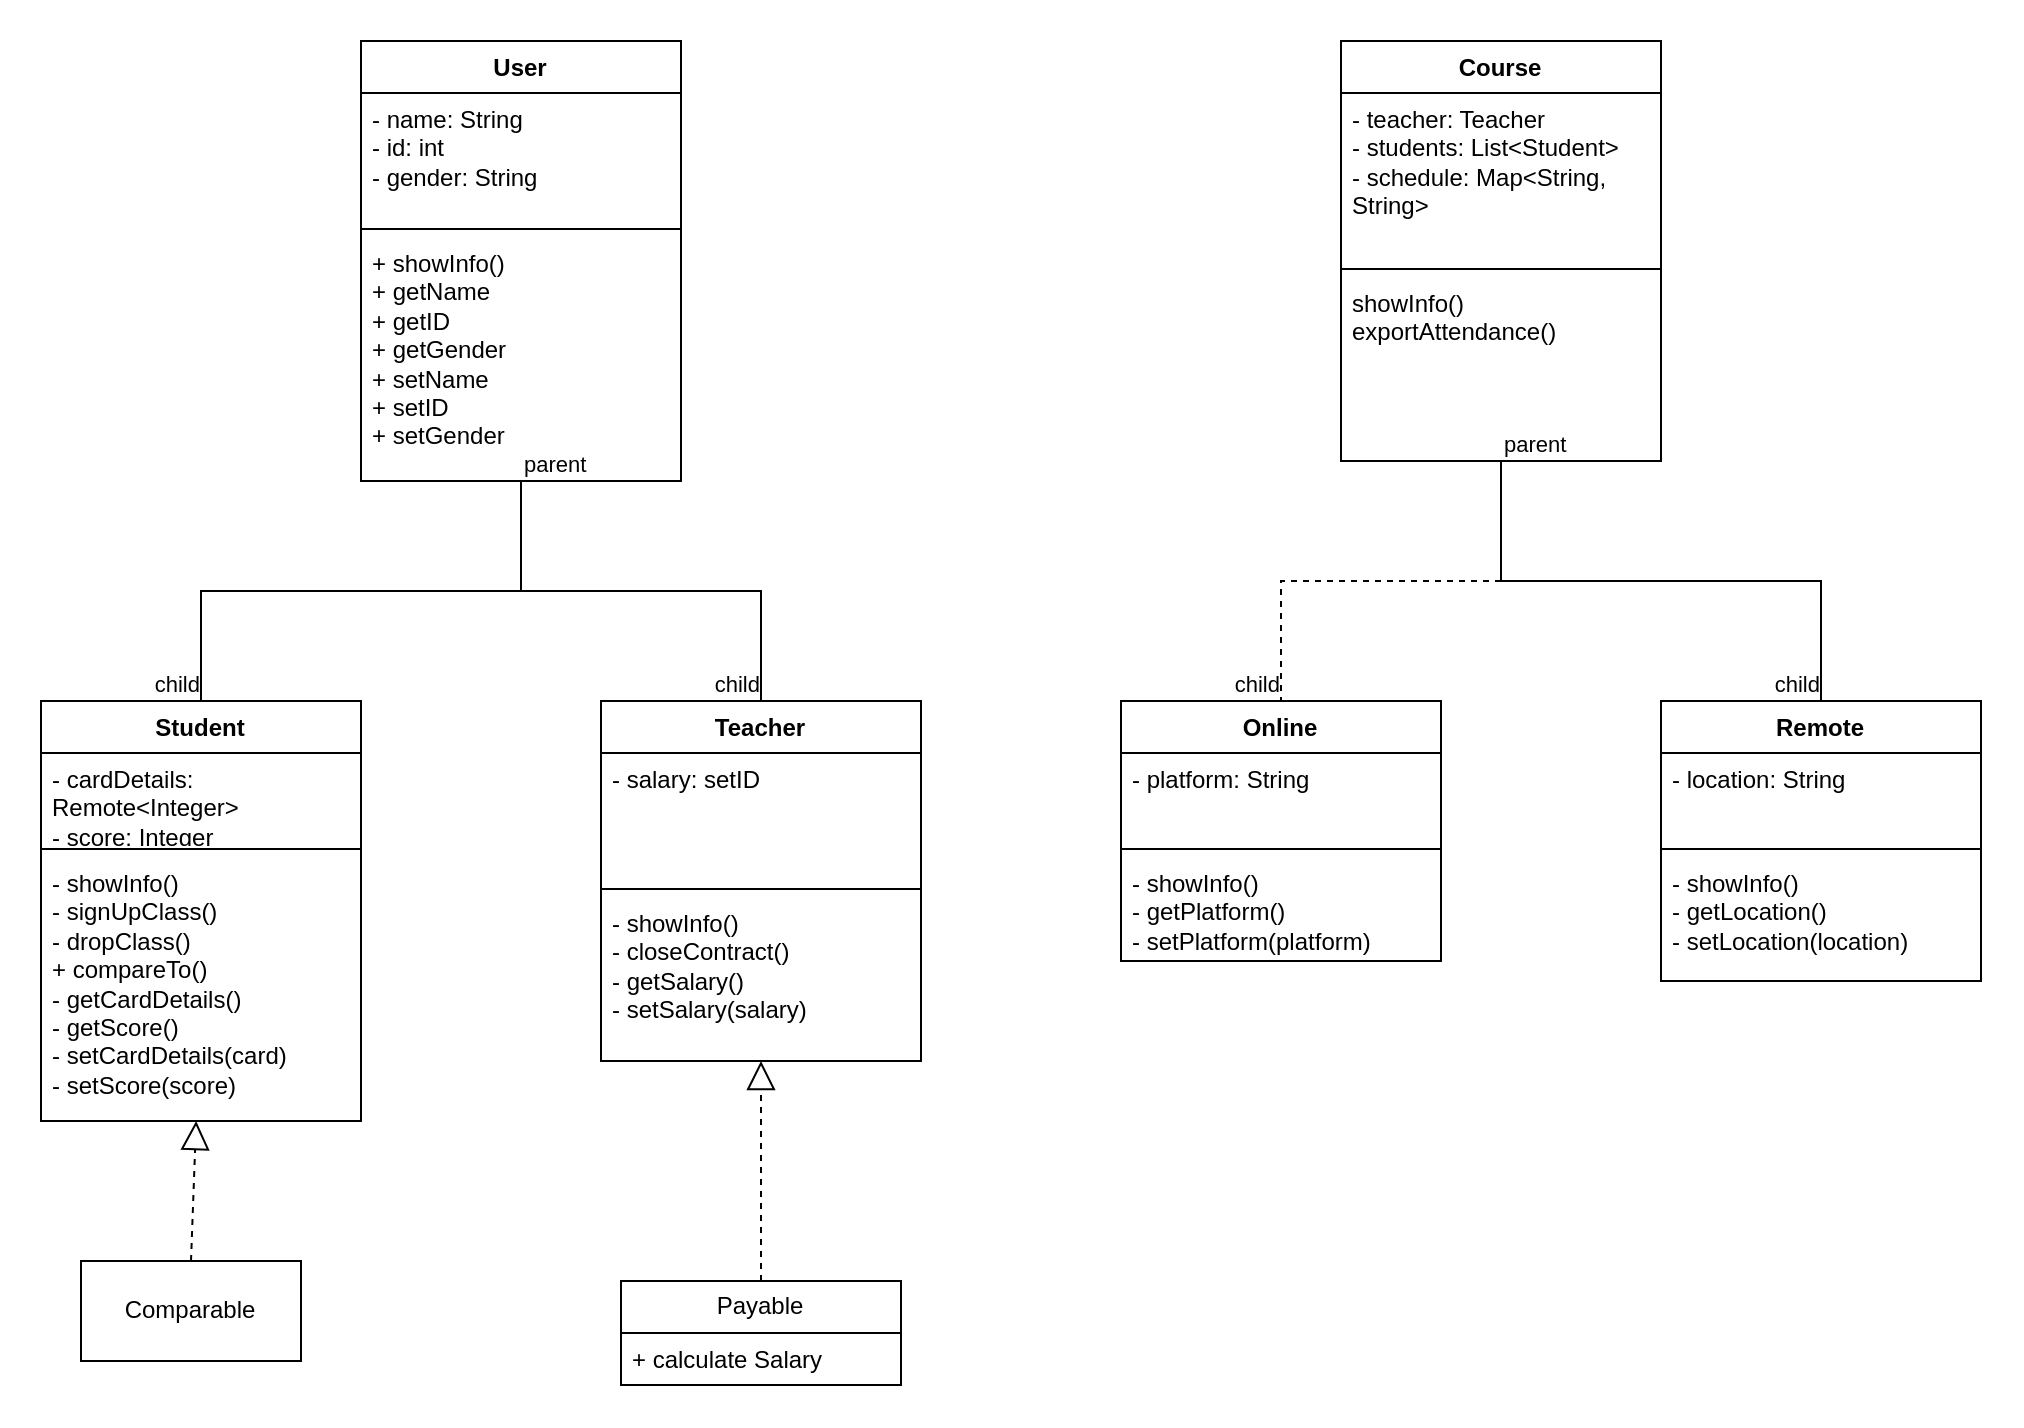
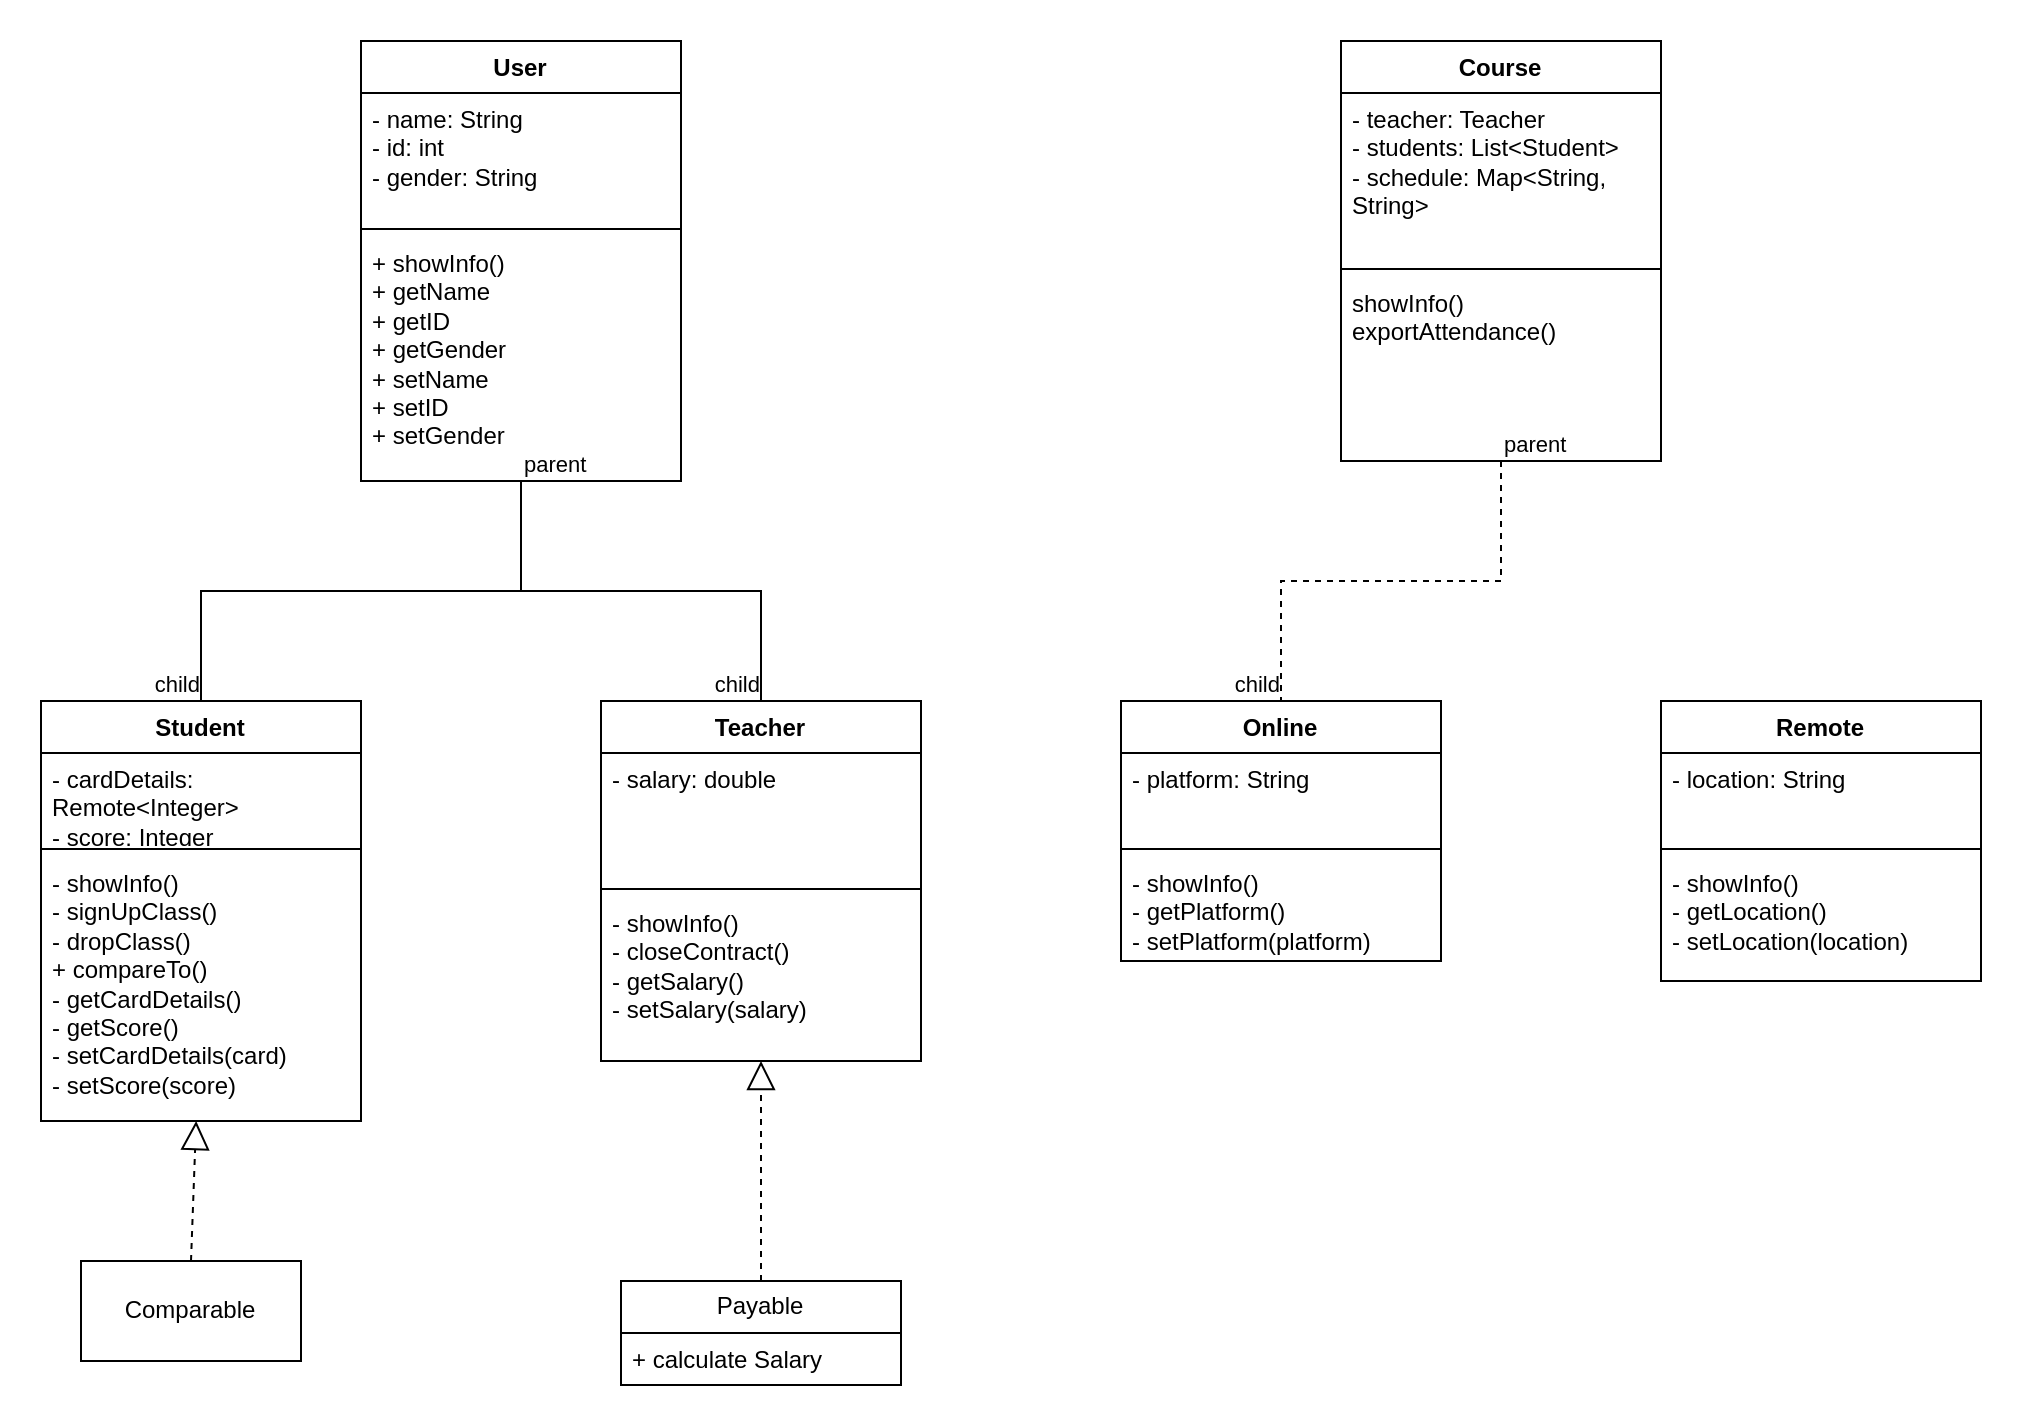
edge "Course" -- "Remote": removed, labels "parent", "child"
node "- salary: setID": label "- salary: setID" -> "- salary: double"
